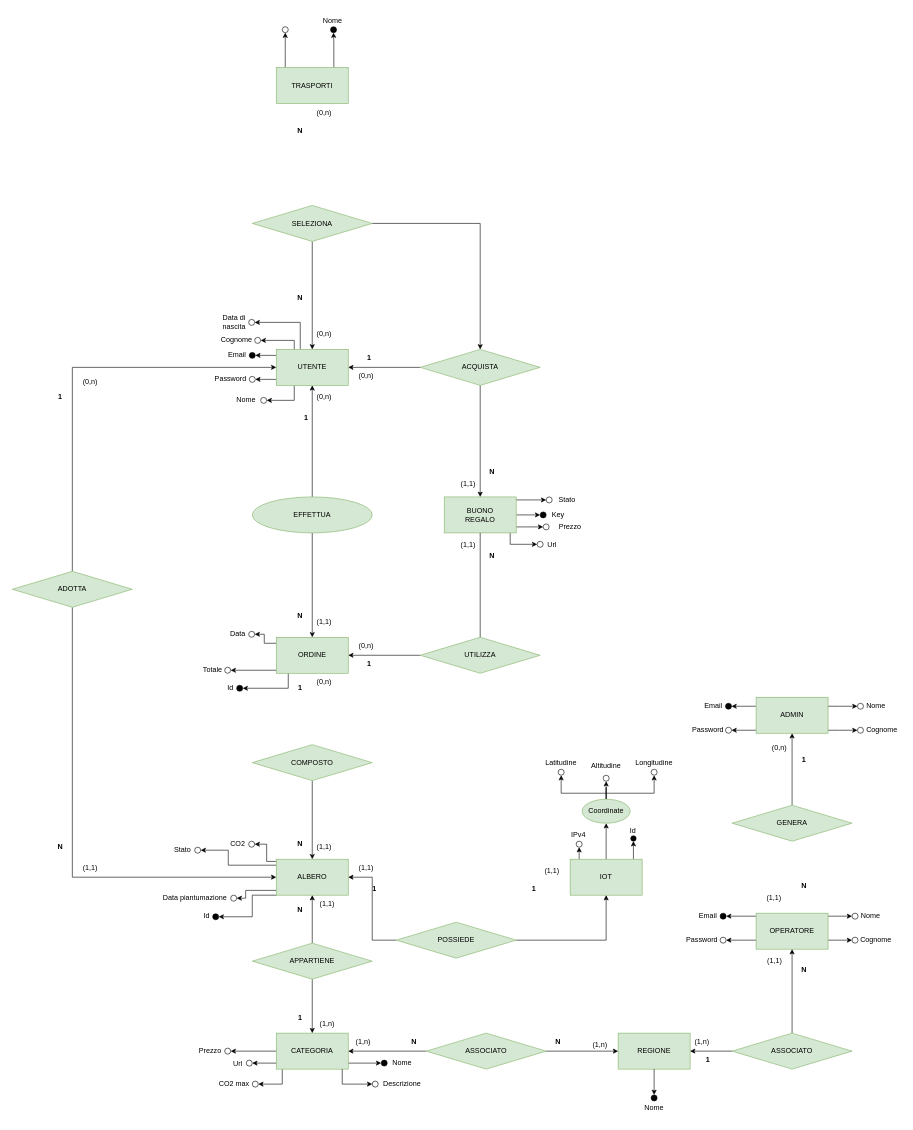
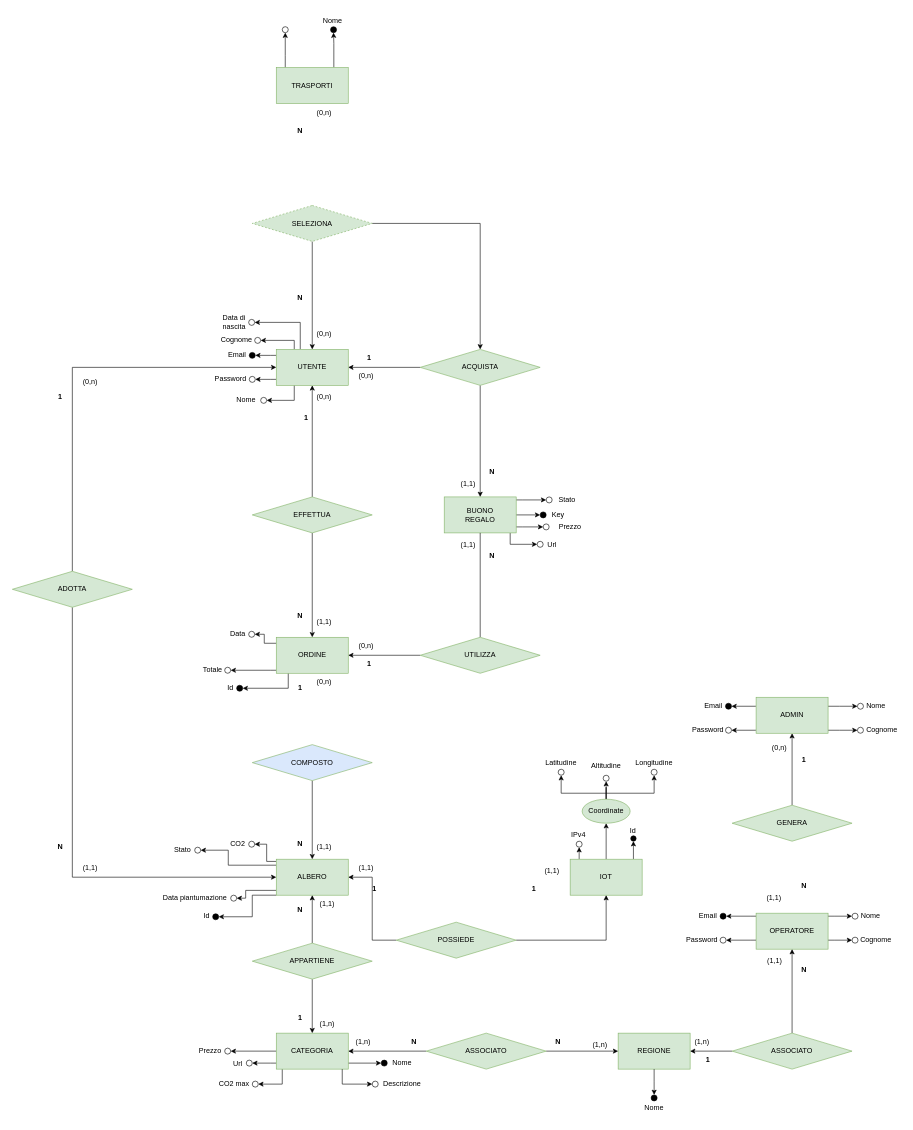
node "SELEZIONA": style solid -> dashed
node "EFFETTUA": shape ellipse -> diamond
node "COMPOSTO": fillcolor #d5e8d4 -> #dae8fc
